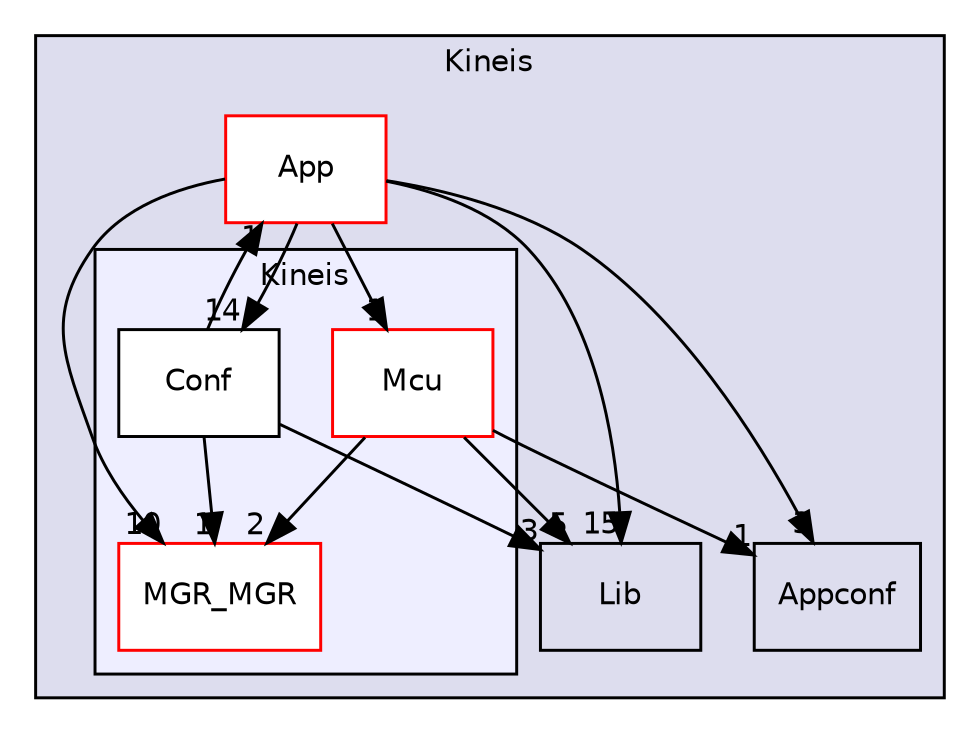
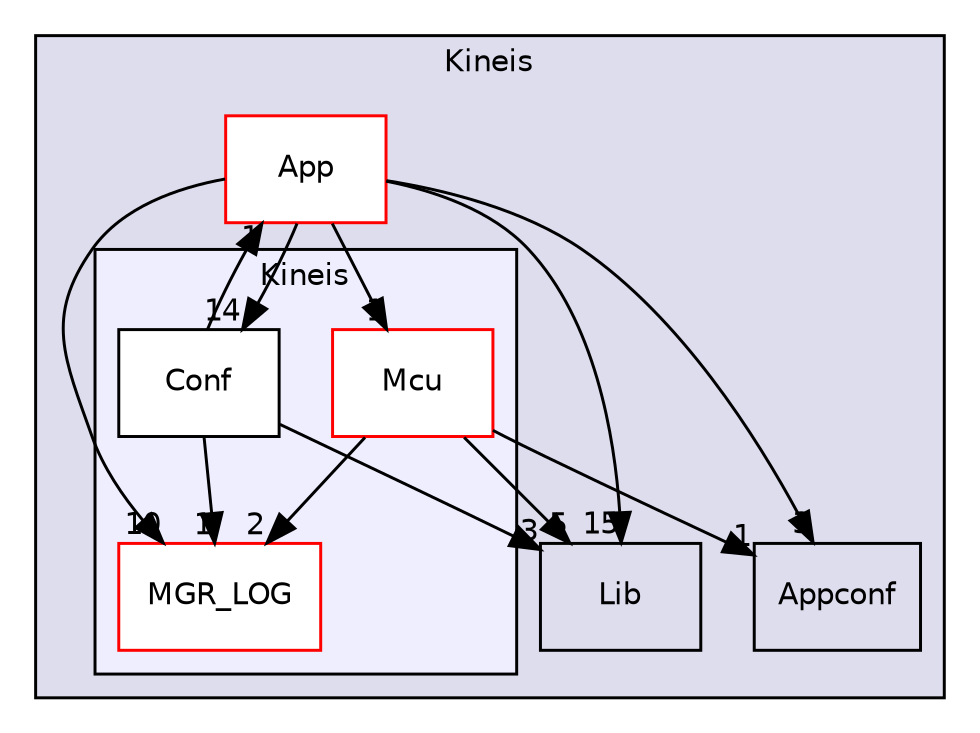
node "MGR_MGR": label "MGR_MGR" -> "MGR_LOG"
